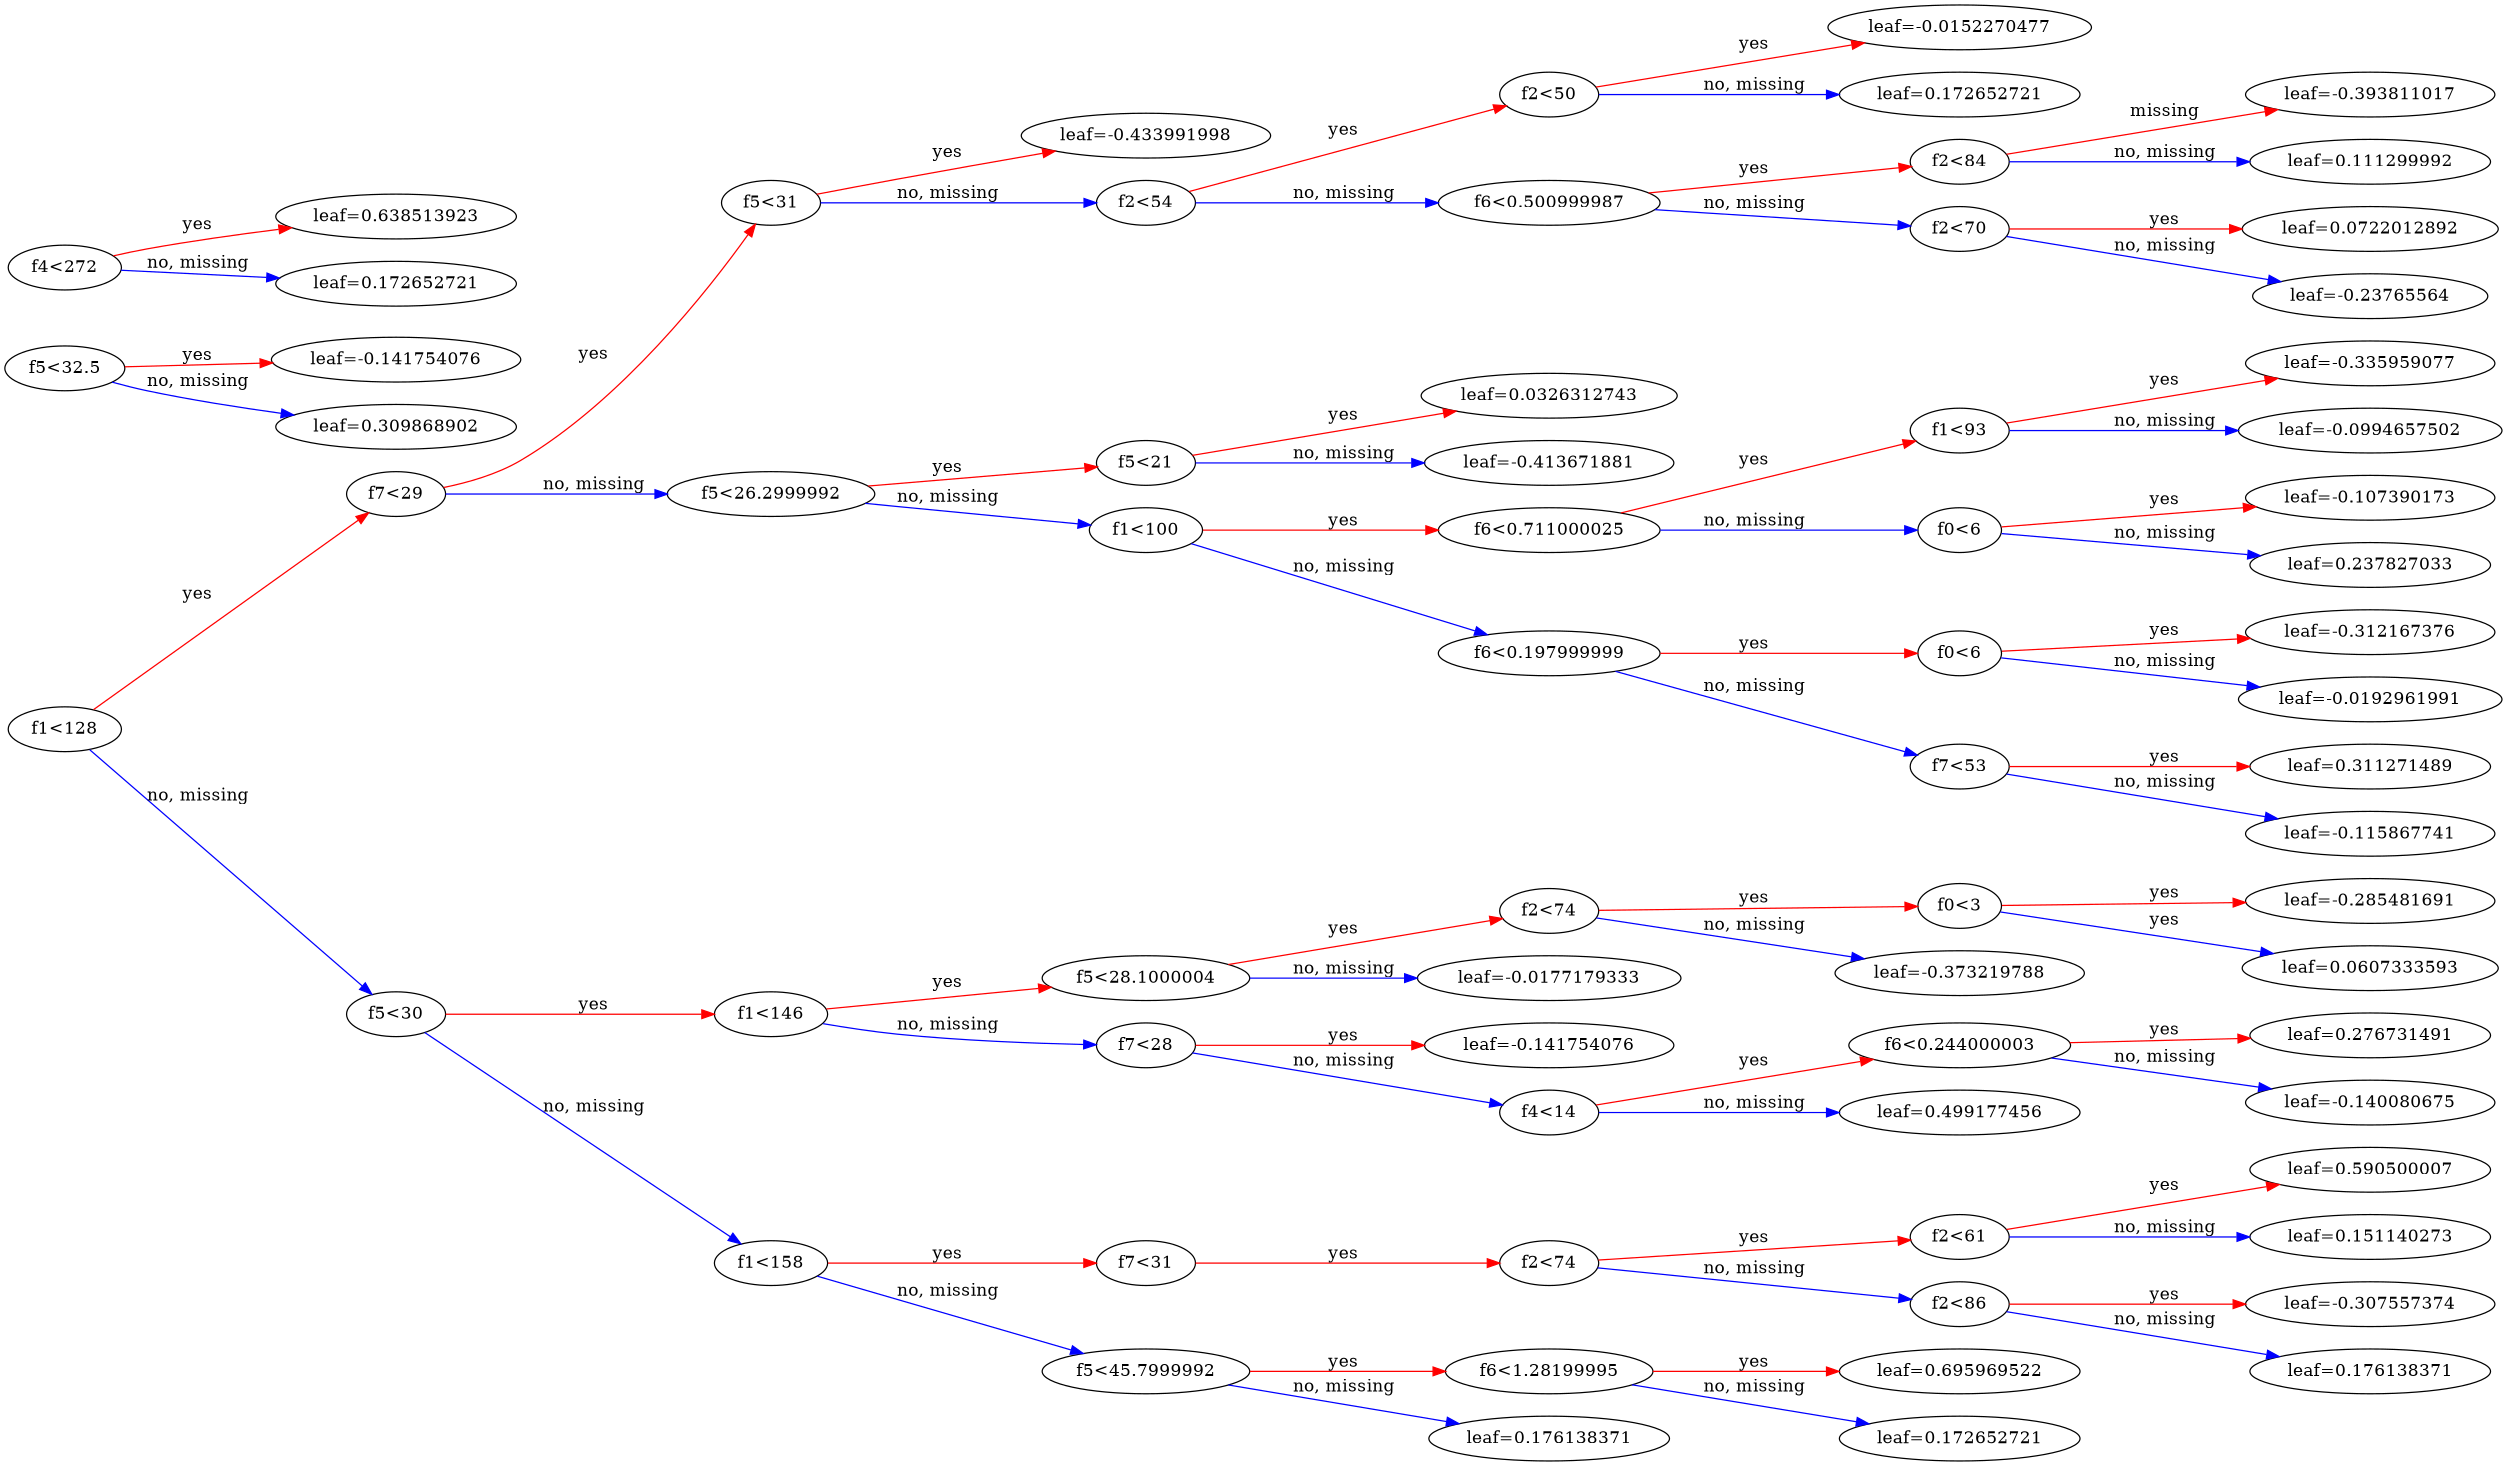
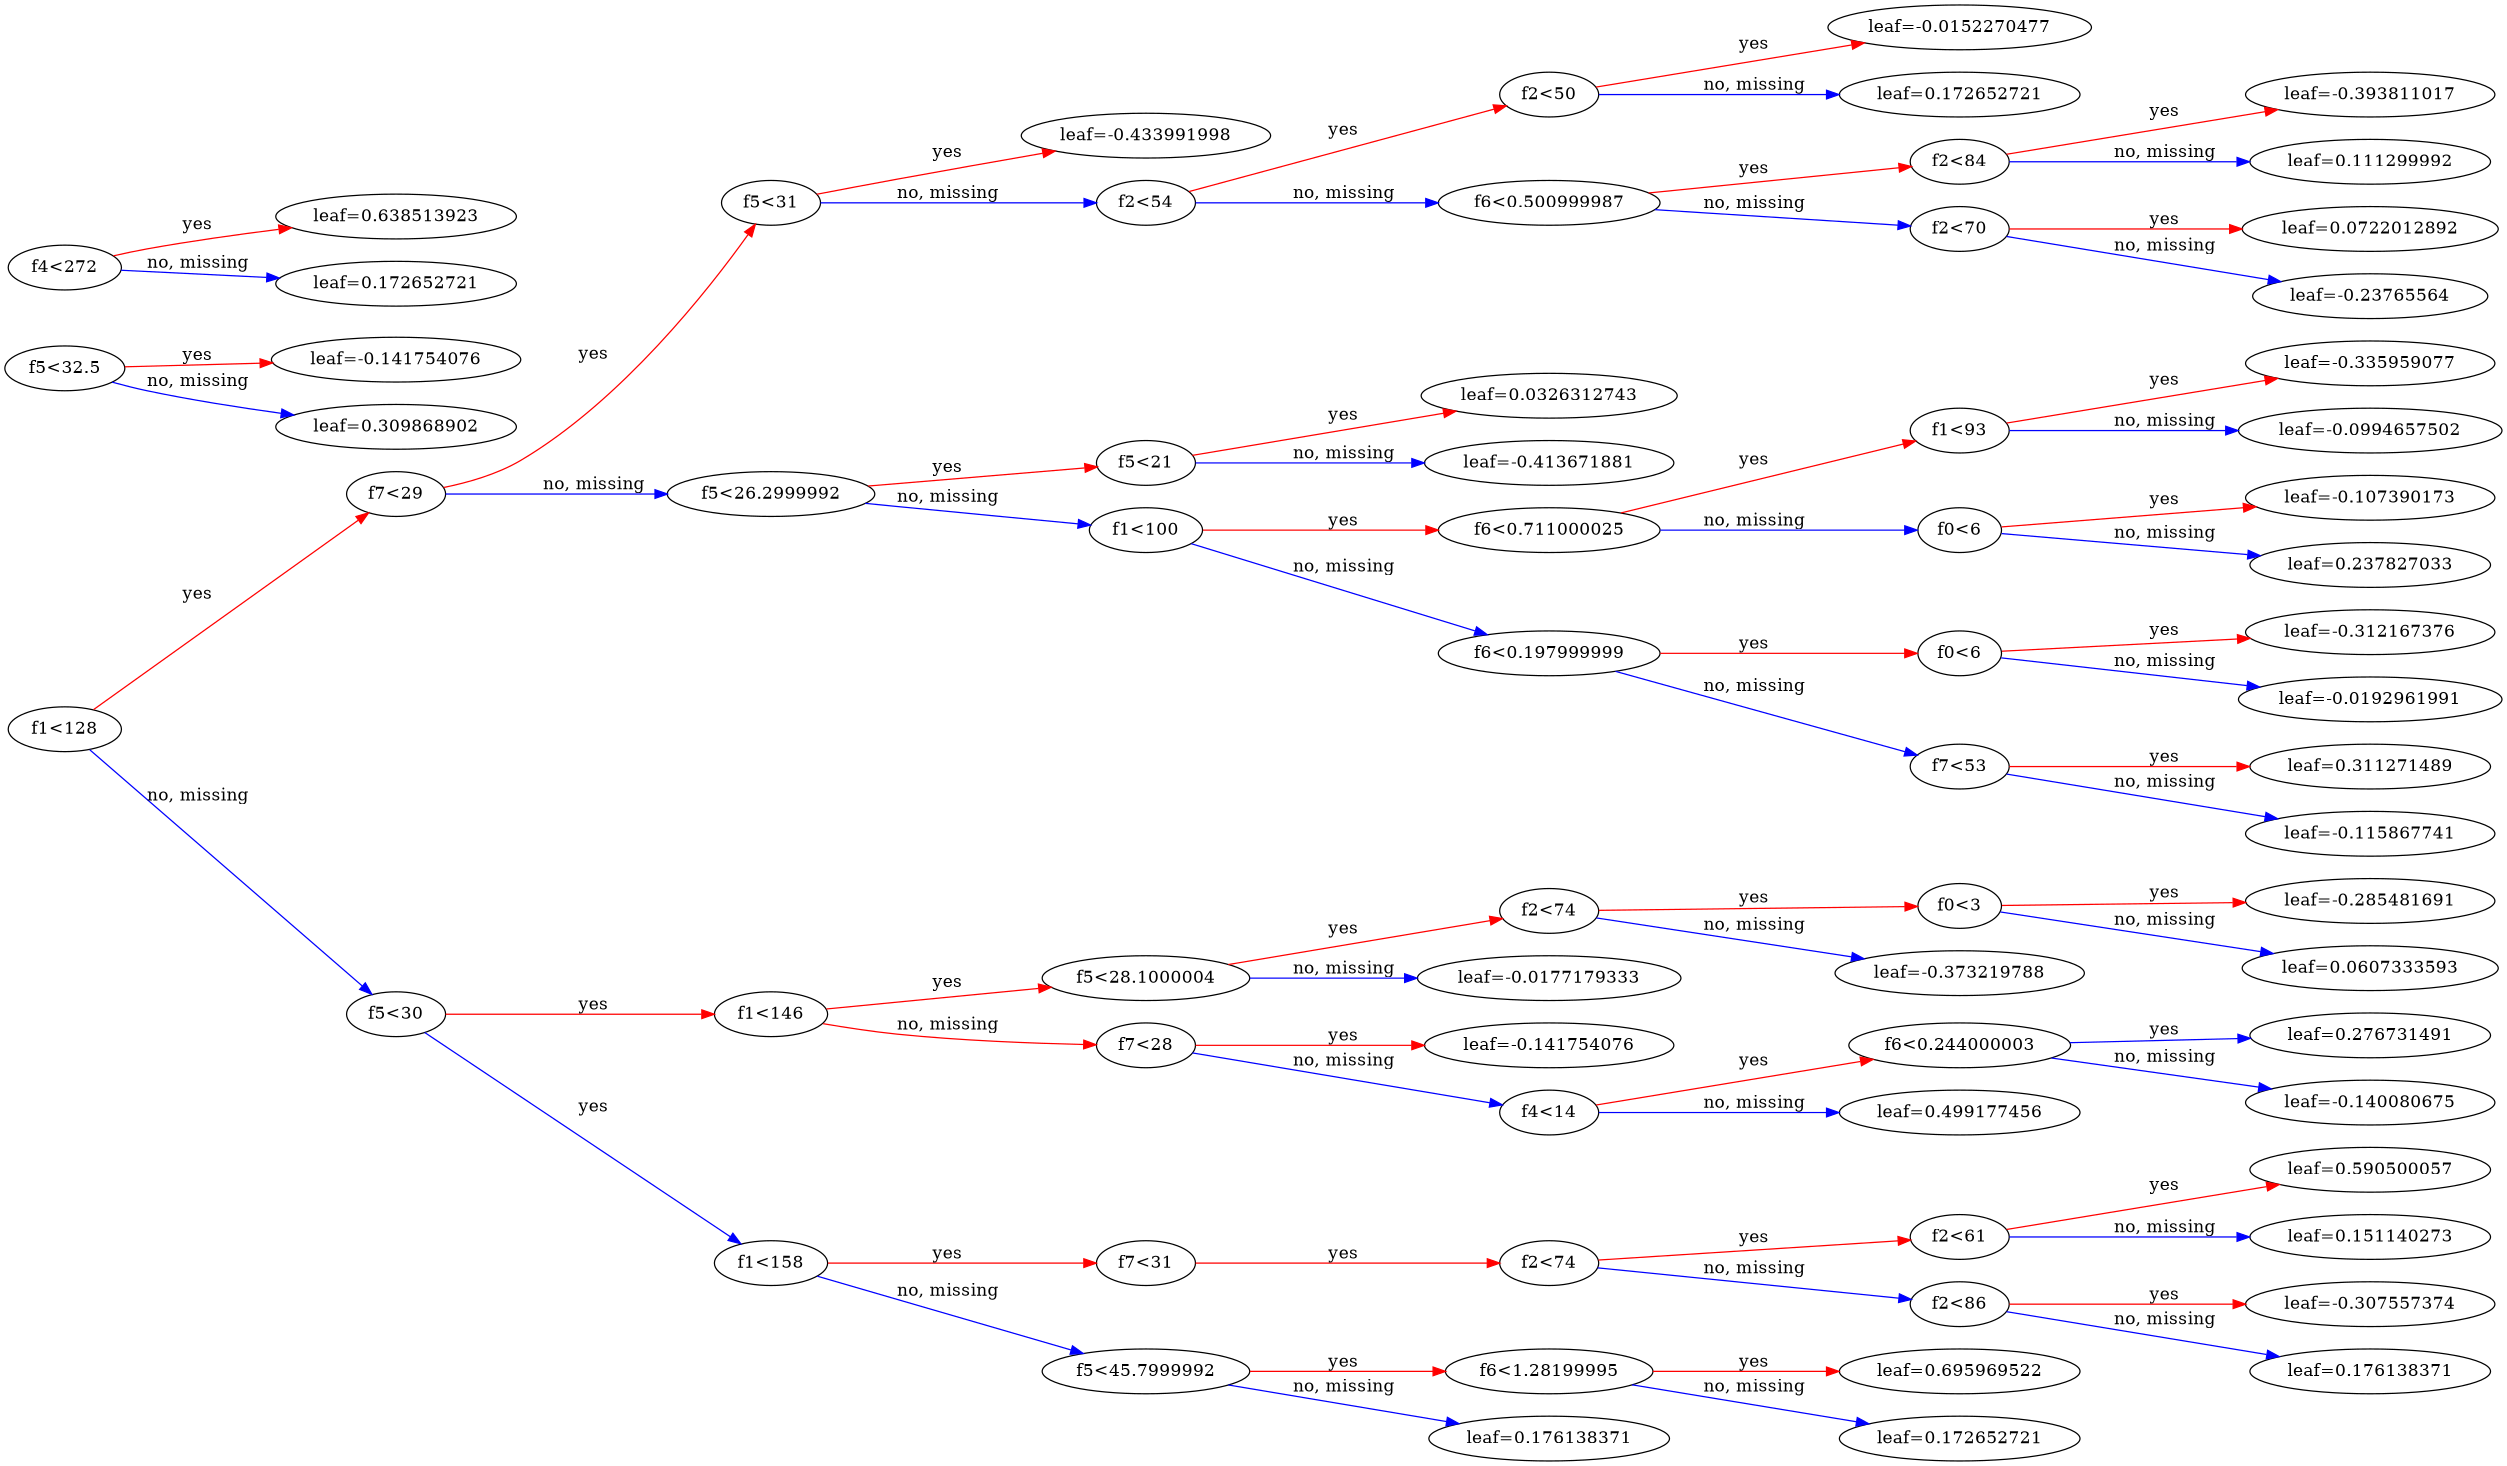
edge "f2<84" -> "leaf=-0.393811017": label "missing" -> "yes"
edge "f0<3" -> "leaf=0.0607333593": label "yes" -> "no, missing"
edge "f1<146" -> "f7<28": color #0000ff -> #ff0000
edge "f6<0.244000003" -> "leaf=0.276731491": color #ff0000 -> #0000ff
edge "f5<30" -> "f1<158": label "no, missing" -> "yes"
node "leaf=0.590500007": label "leaf=0.590500007" -> "leaf=0.590500057"
